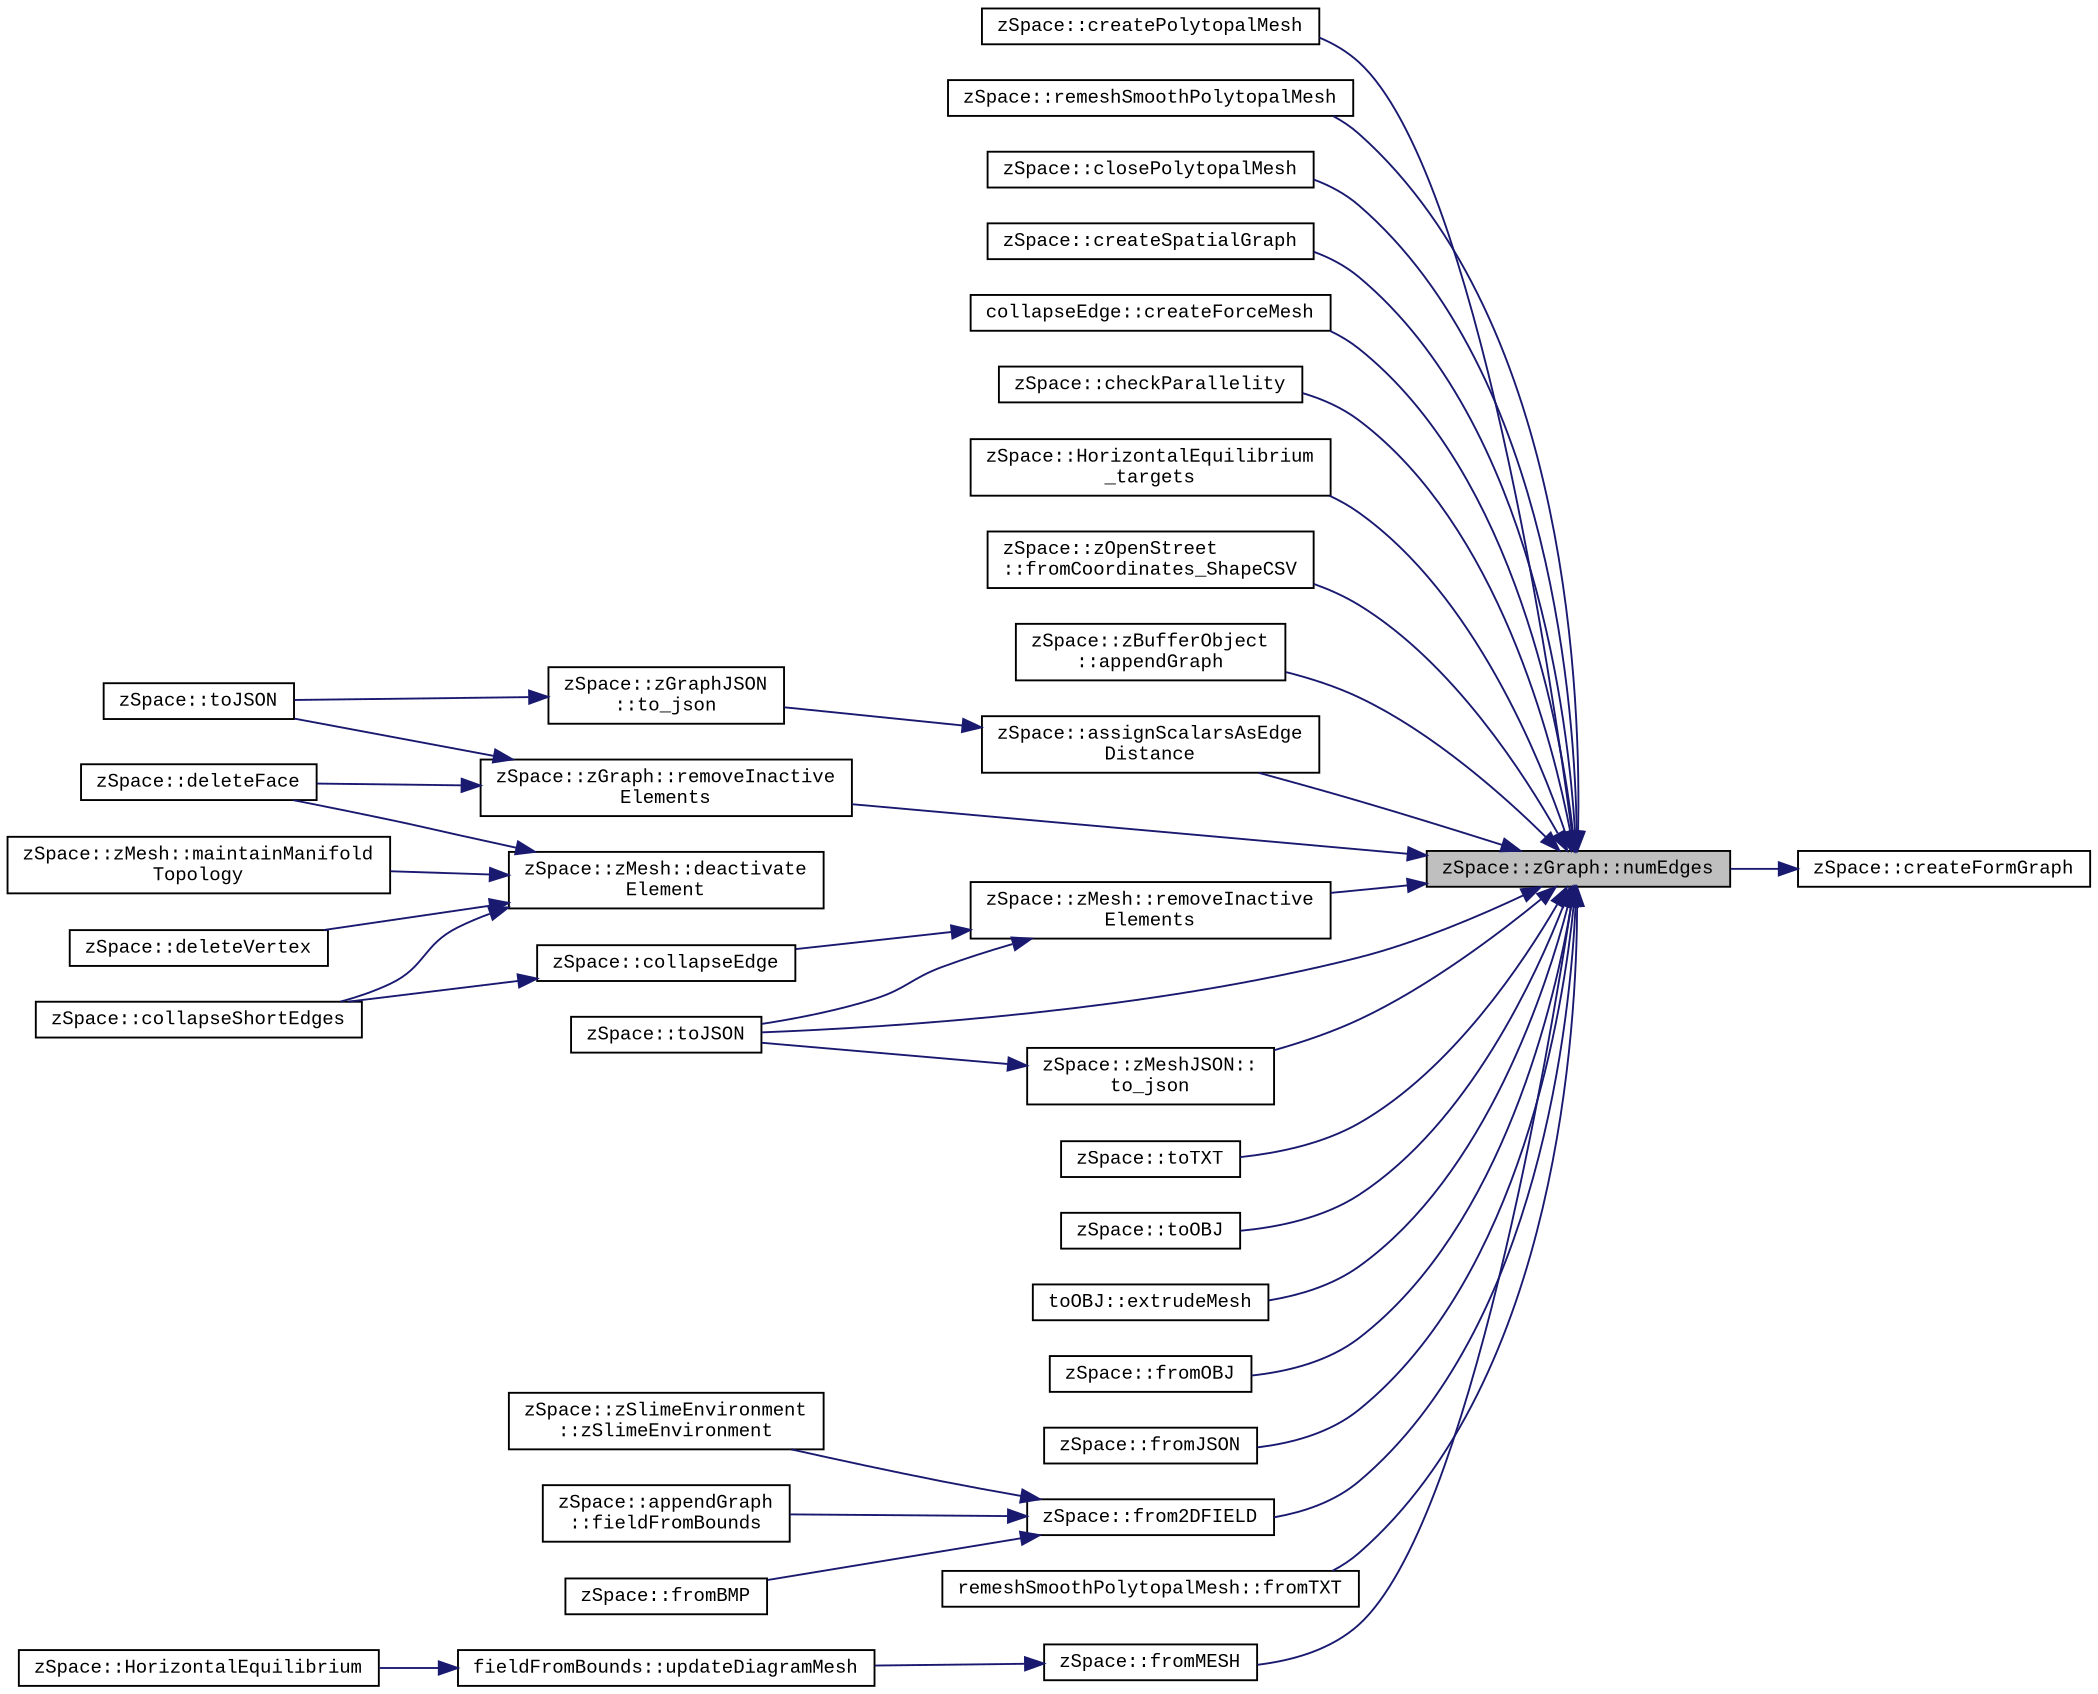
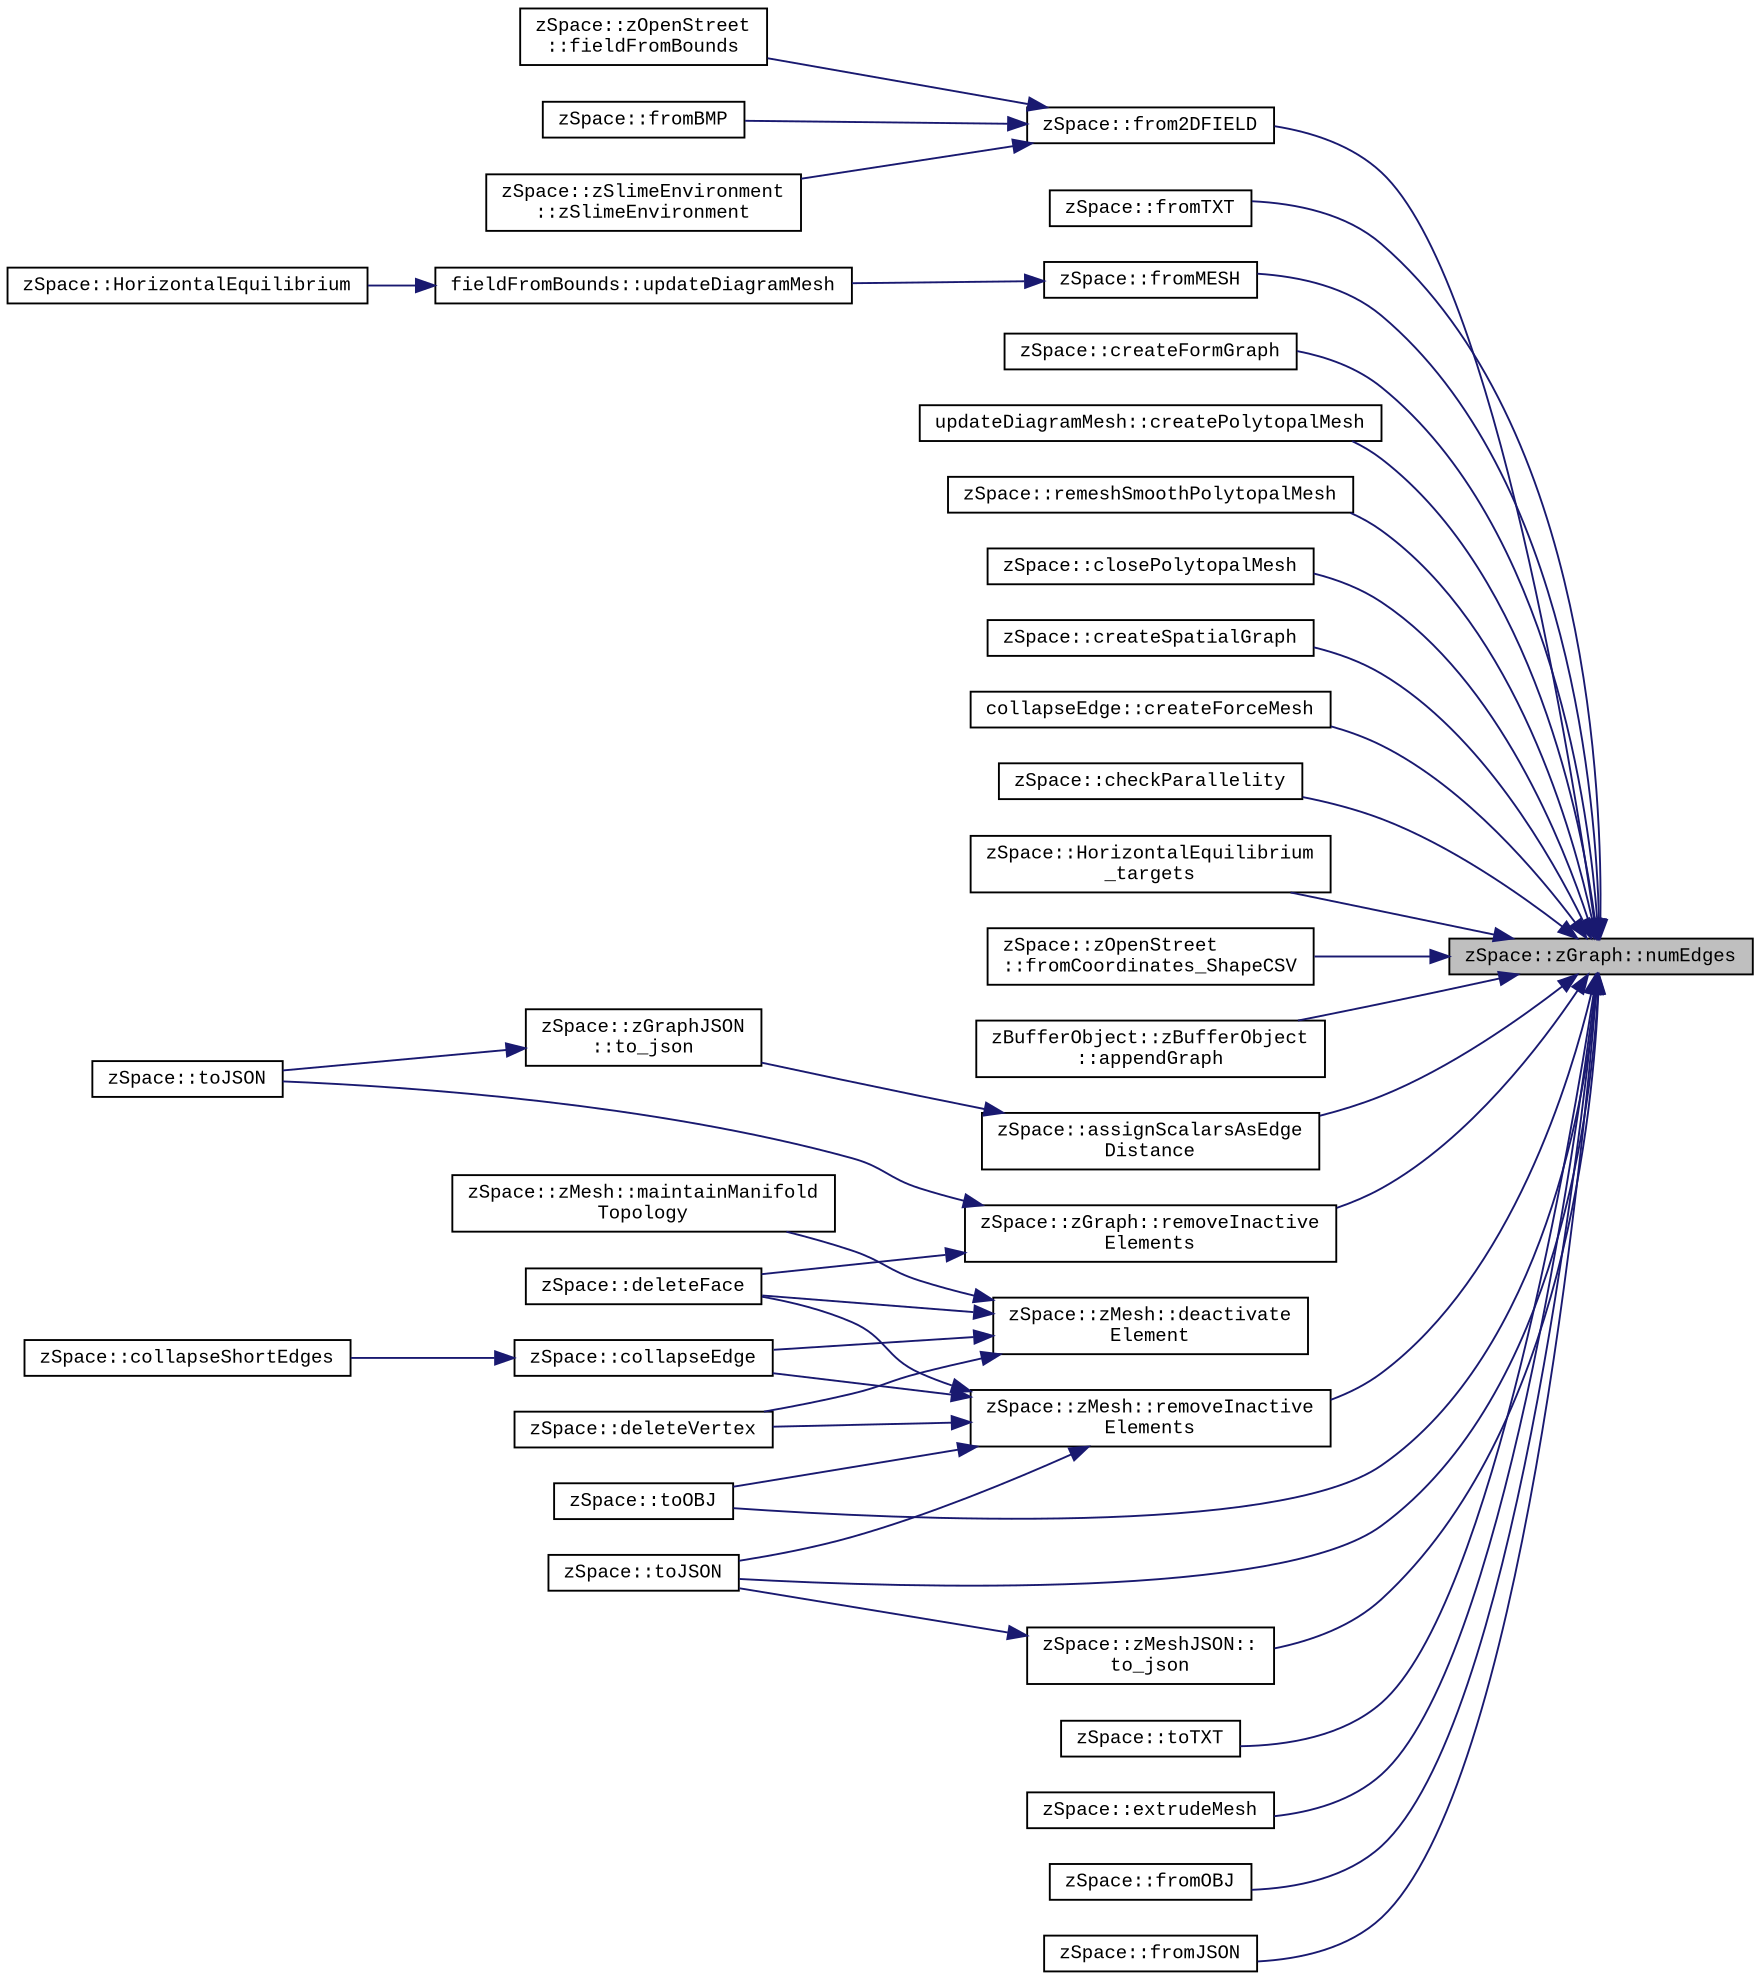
node "zSpace::createPolytopalMesh": label "zSpace::createPolytopalMesh" -> "updateDiagramMesh::createPolytopalMesh"
node "zSpace::zBufferObject ::appendGraph": label "zSpace::zBufferObject ::appendGraph" -> "zBufferObject::zBufferObject ::appendGraph"
edge "zSpace::zGraph::numEdges" -> "zSpace::createFormGraph": reversed
edge "zSpace::collapseShortEdges" -> "zSpace::zMesh::deactivate Element": now "zSpace::collapseEdge" -> "zSpace::zMesh::deactivate Element"
node "toOBJ::extrudeMesh": label "toOBJ::extrudeMesh" -> "zSpace::extrudeMesh"
edge "zSpace::deleteFace" -> "zSpace::zMesh::removeInactive Elements": added
edge "zSpace::deleteVertex" -> "zSpace::zMesh::removeInactive Elements": added
edge "zSpace::toOBJ" -> "zSpace::zMesh::removeInactive Elements": added
node "zSpace::appendGraph ::fieldFromBounds": label "zSpace::appendGraph ::fieldFromBounds" -> "zSpace::zOpenStreet ::fieldFromBounds"
node "remeshSmoothPolytopalMesh::fromTXT": label "remeshSmoothPolytopalMesh::fromTXT" -> "zSpace::fromTXT"
